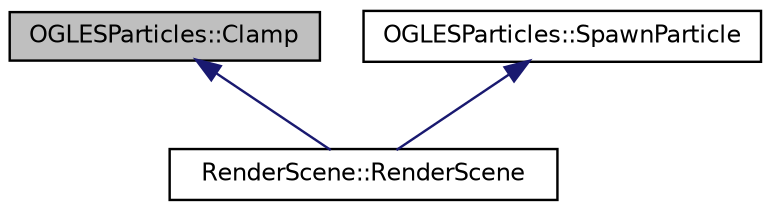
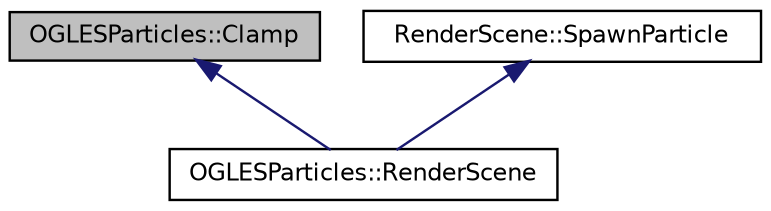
node "OGLESParticles::SpawnParticle": label "OGLESParticles::SpawnParticle" -> "RenderScene::SpawnParticle"
node "RenderScene::RenderScene": label "RenderScene::RenderScene" -> "OGLESParticles::RenderScene"
